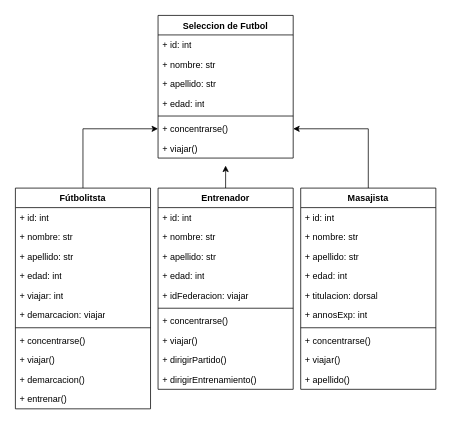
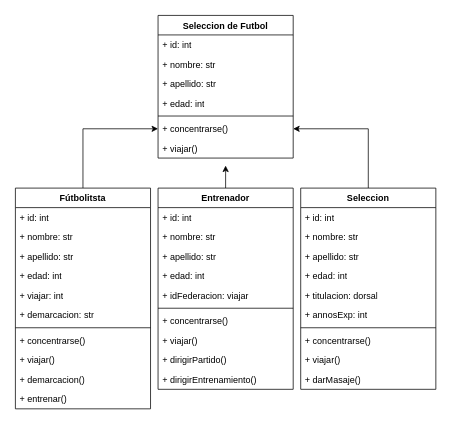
node "Masajista": label "Masajista" -> "Seleccion"
node "+ demarcacion: viajar": label "+ demarcacion: viajar" -> "+ demarcacion: str"
node "+ apellido()": label "+ apellido()" -> "+ darMasaje()"
